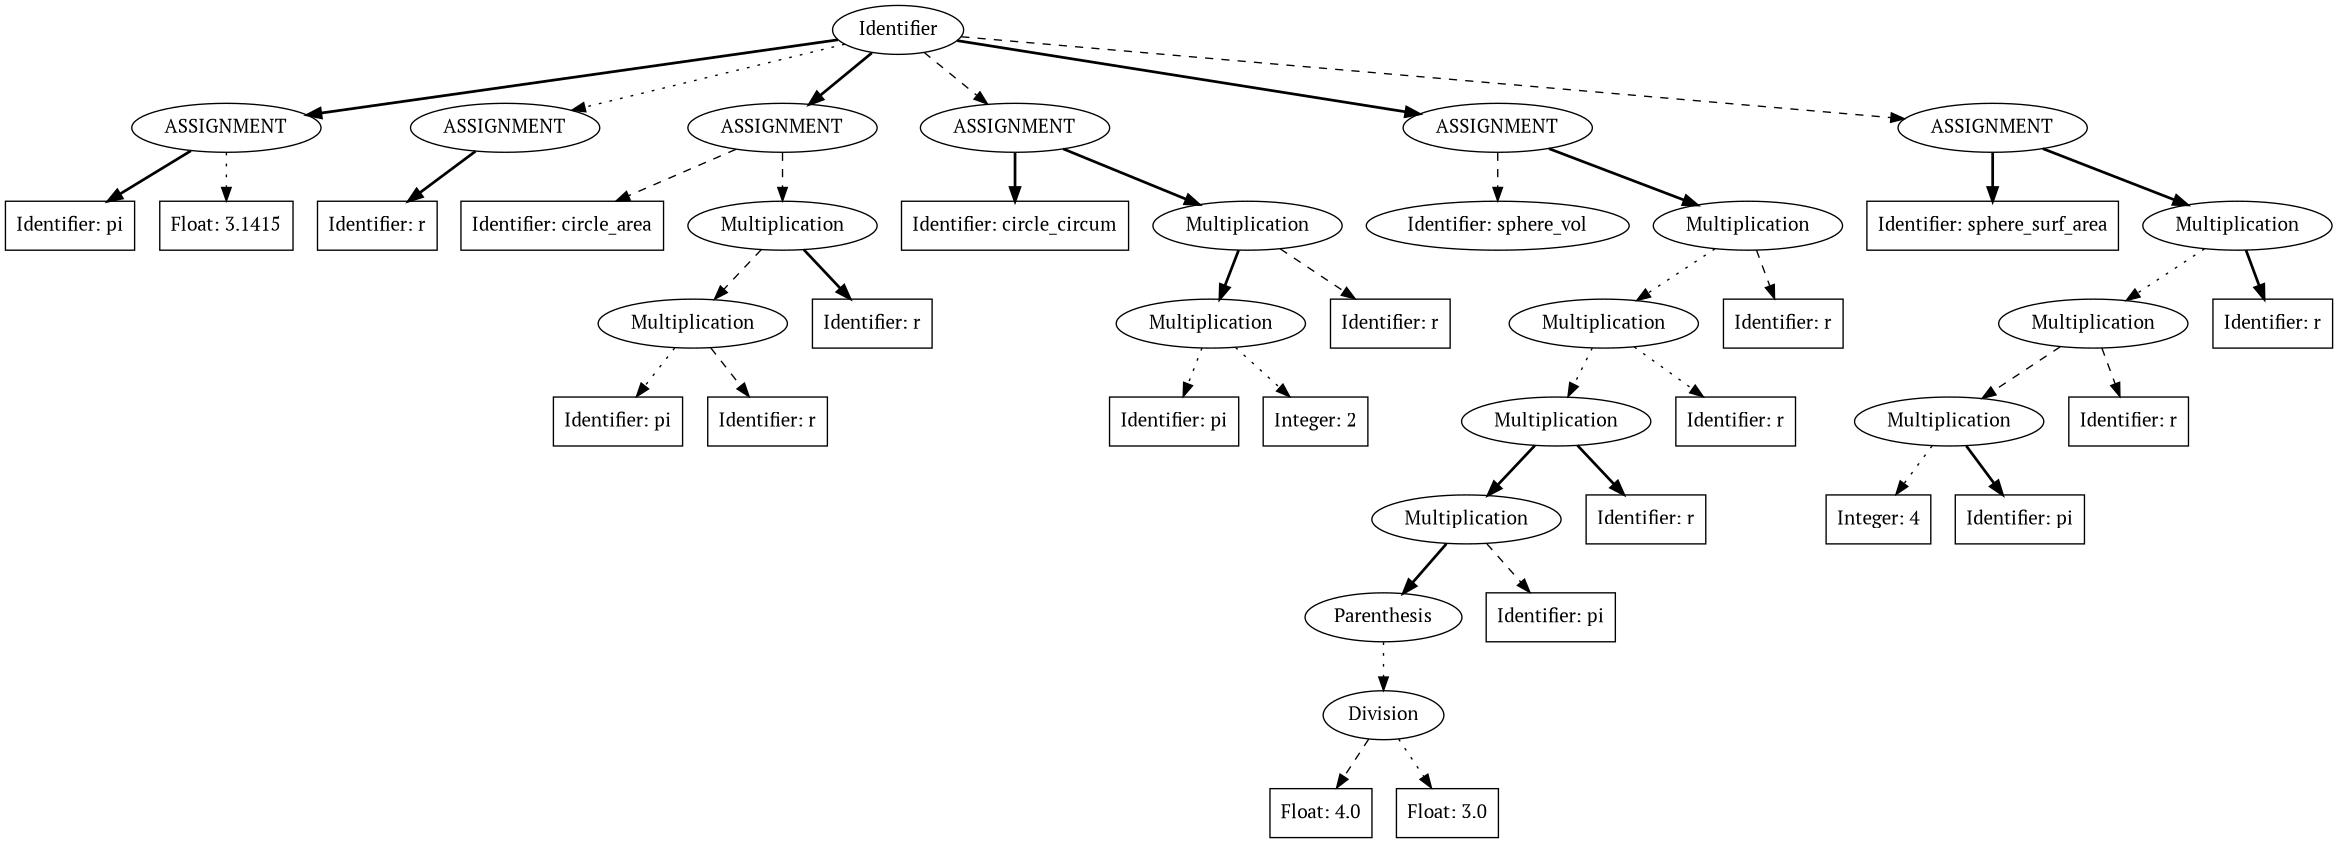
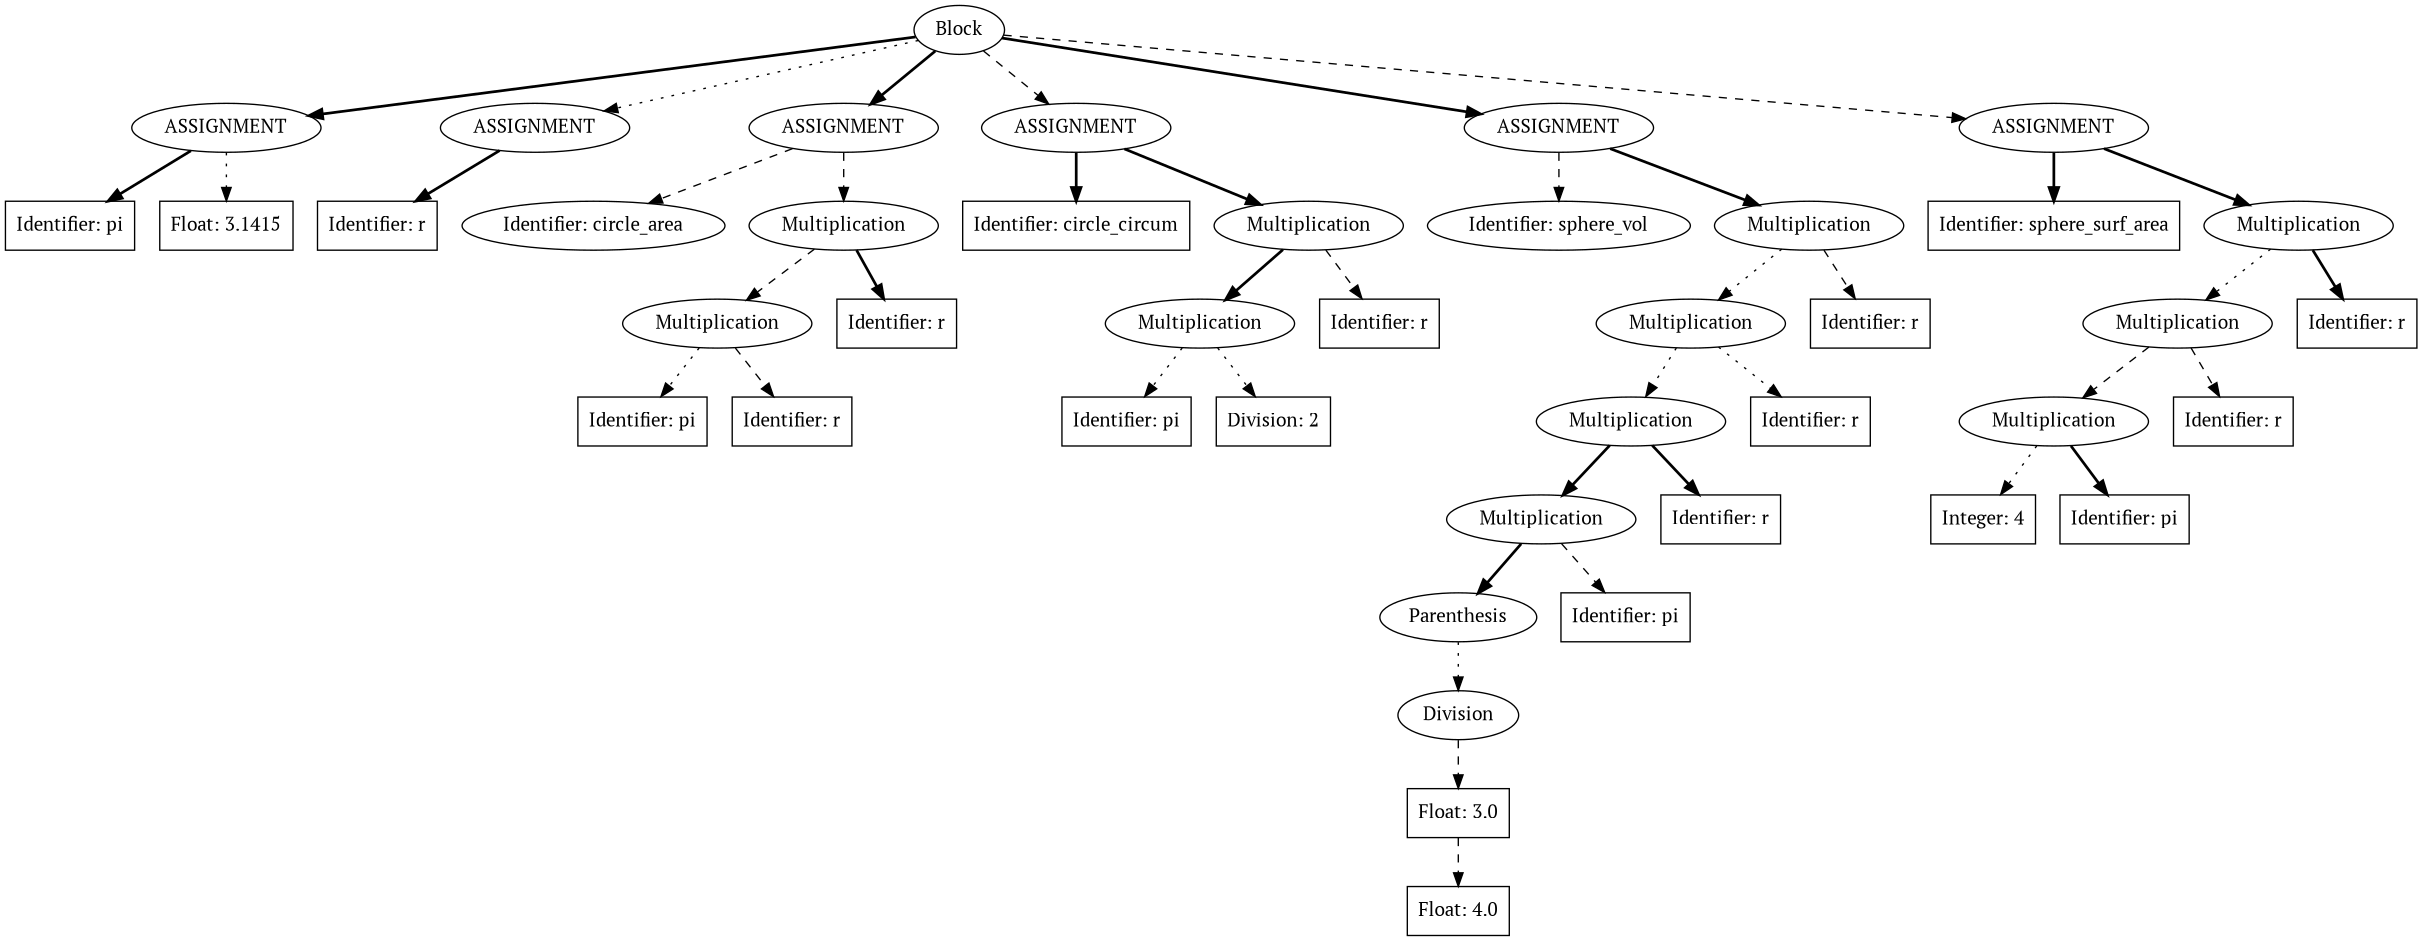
node "Identifier": label "Identifier" -> "Block"
node "Identifier: circle_area": shape box -> ellipse
node "Integer: 2": label "Integer: 2" -> "Division: 2"
edge "Division" -> "Float: 4.0": now "Float: 3.0" -> "Float: 4.0"
edge "Division" -> "Float: 3.0": style dotted -> dashed
